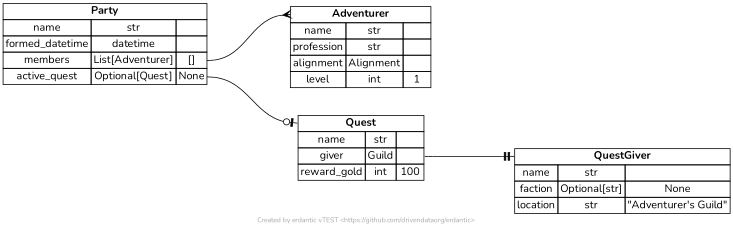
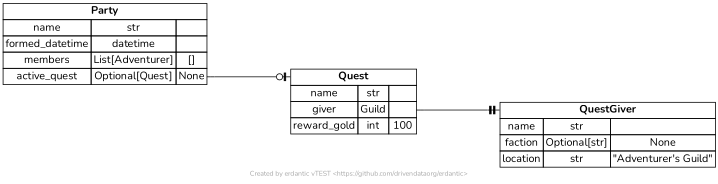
node "Adventurer": removed
